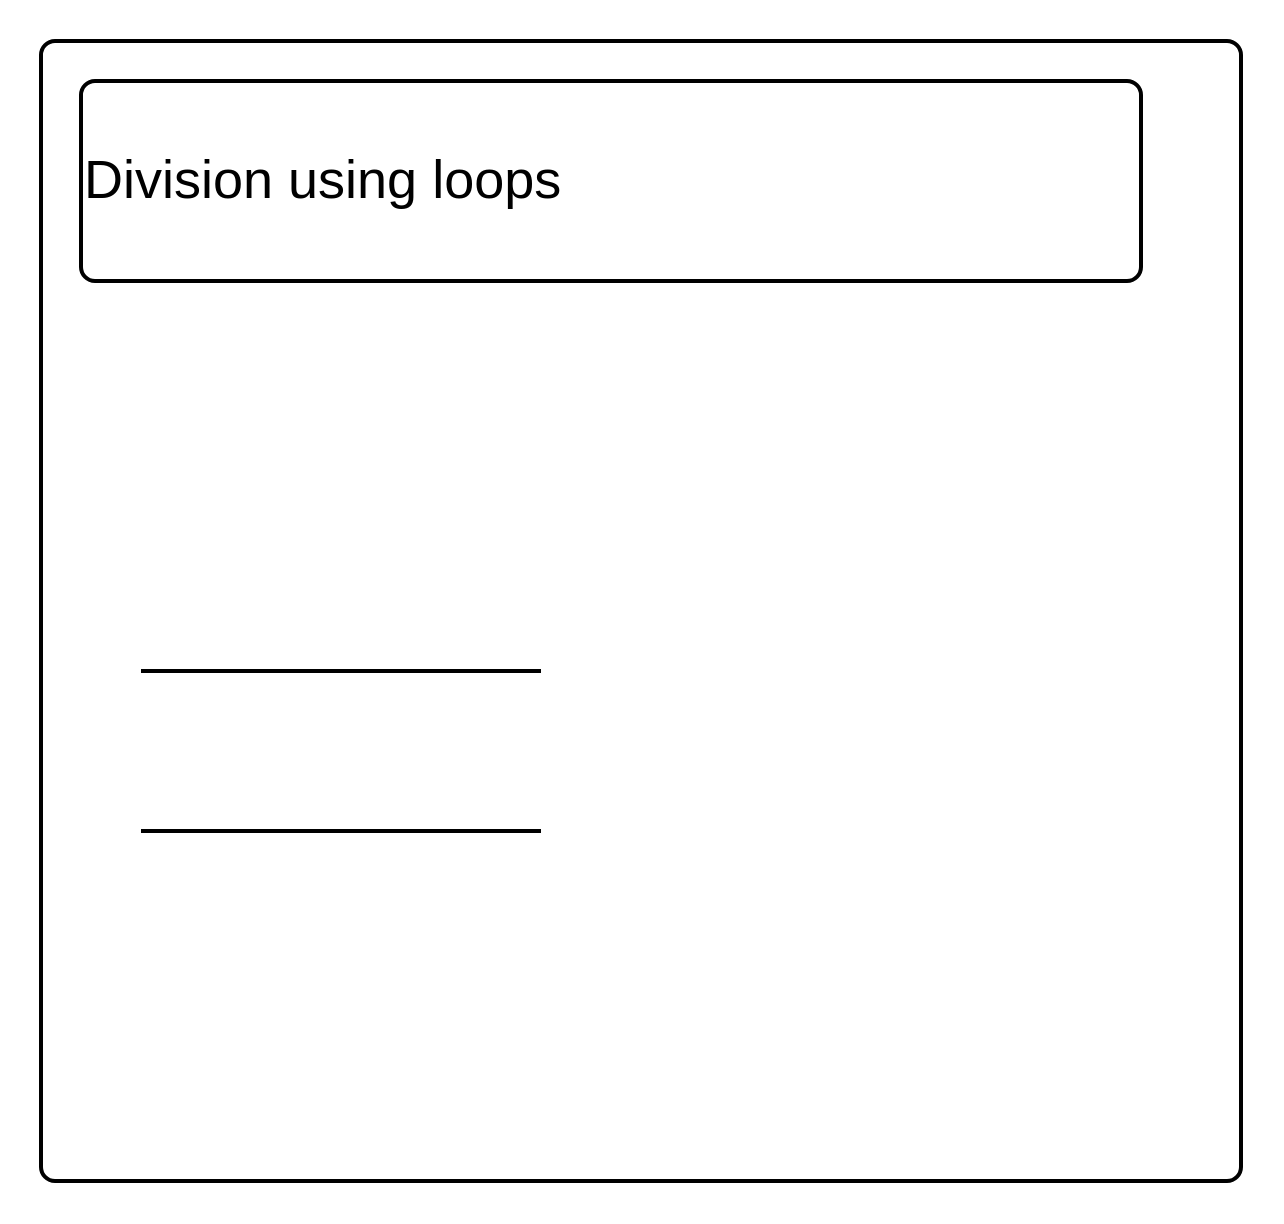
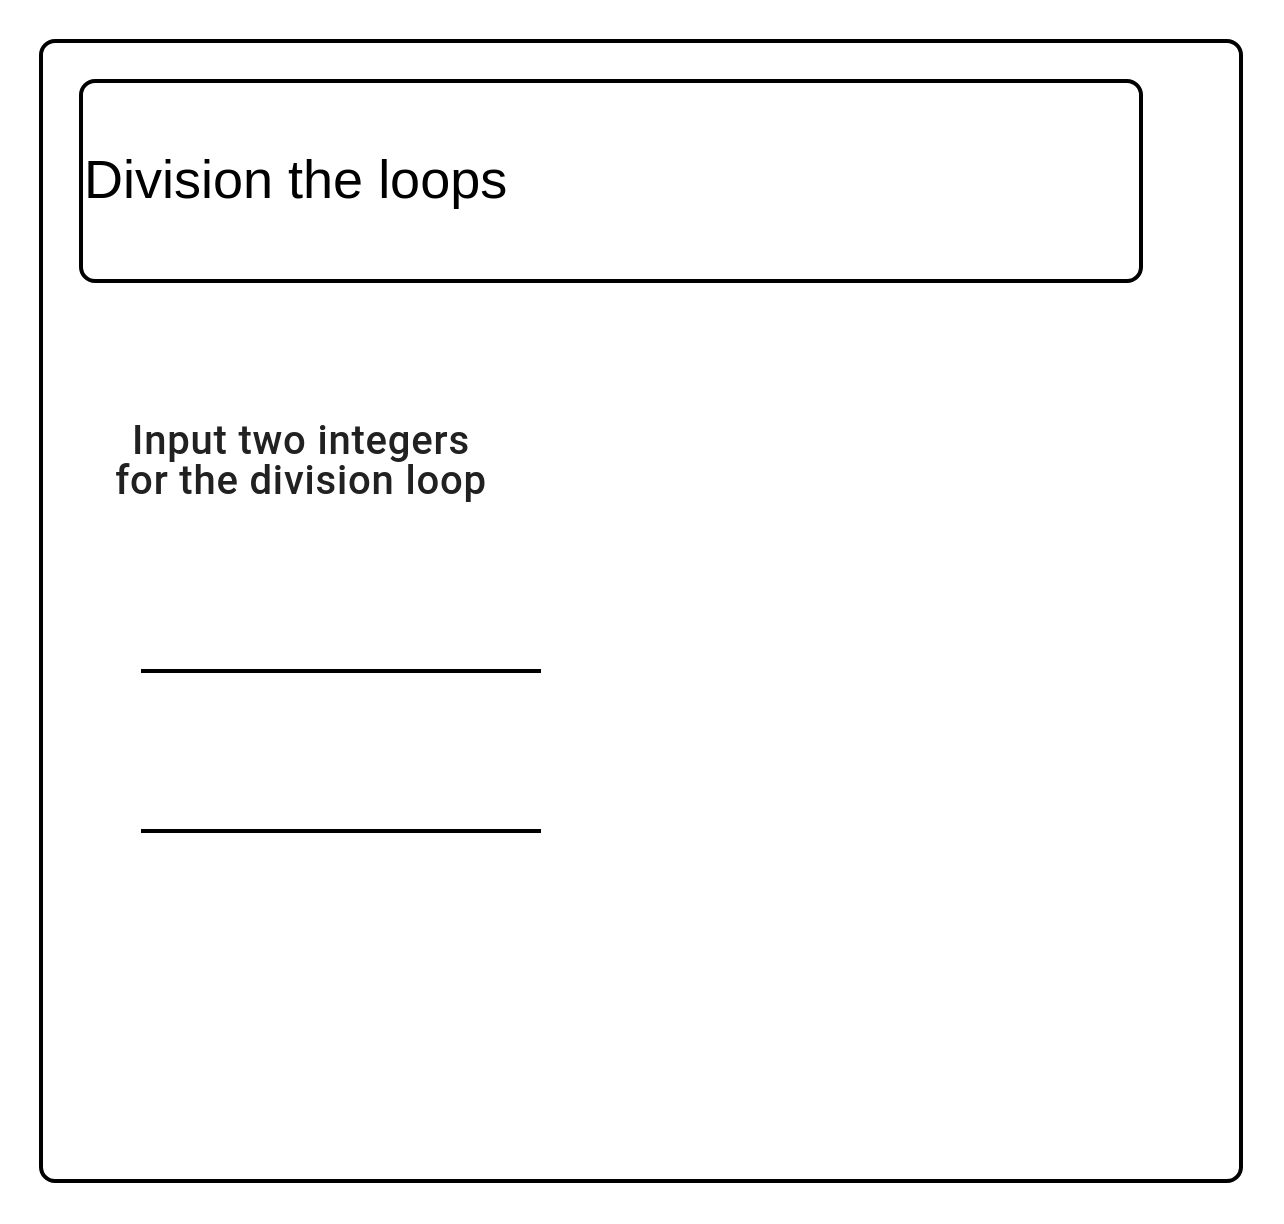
node "Division using loops": label "Division using loops" -> "Division the loops"
node "Input two integers for the division loop": added
